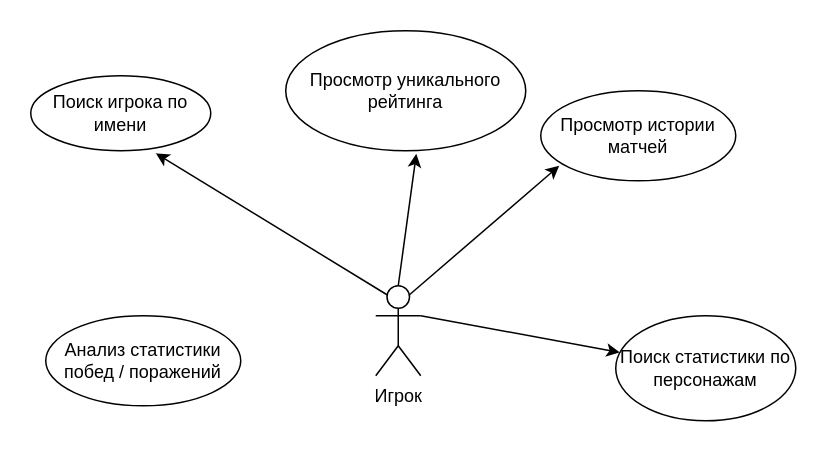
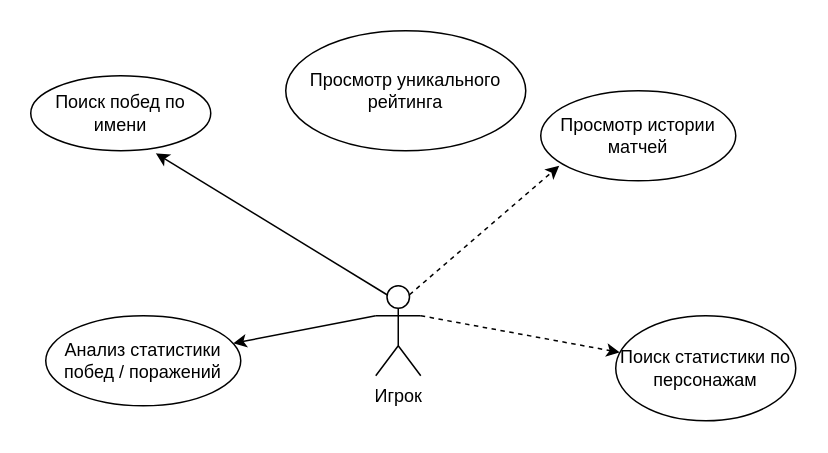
node "Поиск игрока по имени": label "Поиск игрока по имени" -> "Поиск побед по имени"
edge "Игрок" -> "Просмотр уникального рейтинга": removed
edge "Игрок" -> "Просмотр истории матчей": style solid -> dashed
edge "Игрок" -> "Анализ статистики побед / поражений": added
edge "Игрок" -> "Поиск статистики по персонажам": style solid -> dashed
